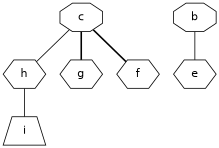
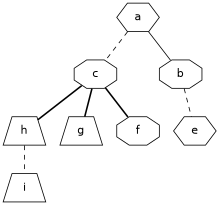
node "a": added
edge "c" -- "h": style solid -> bold
edge "b" -- "e": style solid -> dashed
node "h": shape hexagon -> trapezium
node "g": shape hexagon -> trapezium
node "f": shape hexagon -> octagon
edge "h" -- "i": style solid -> dashed
